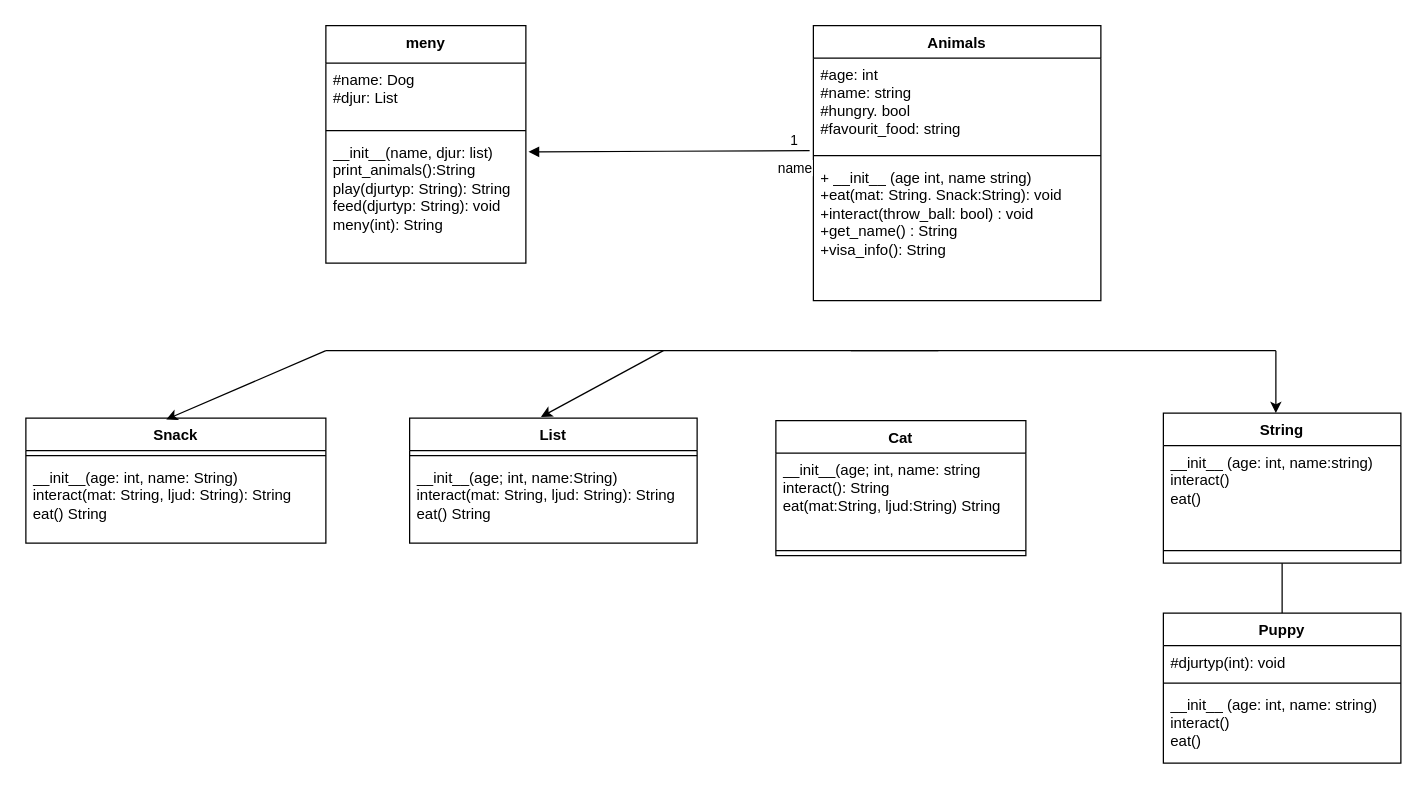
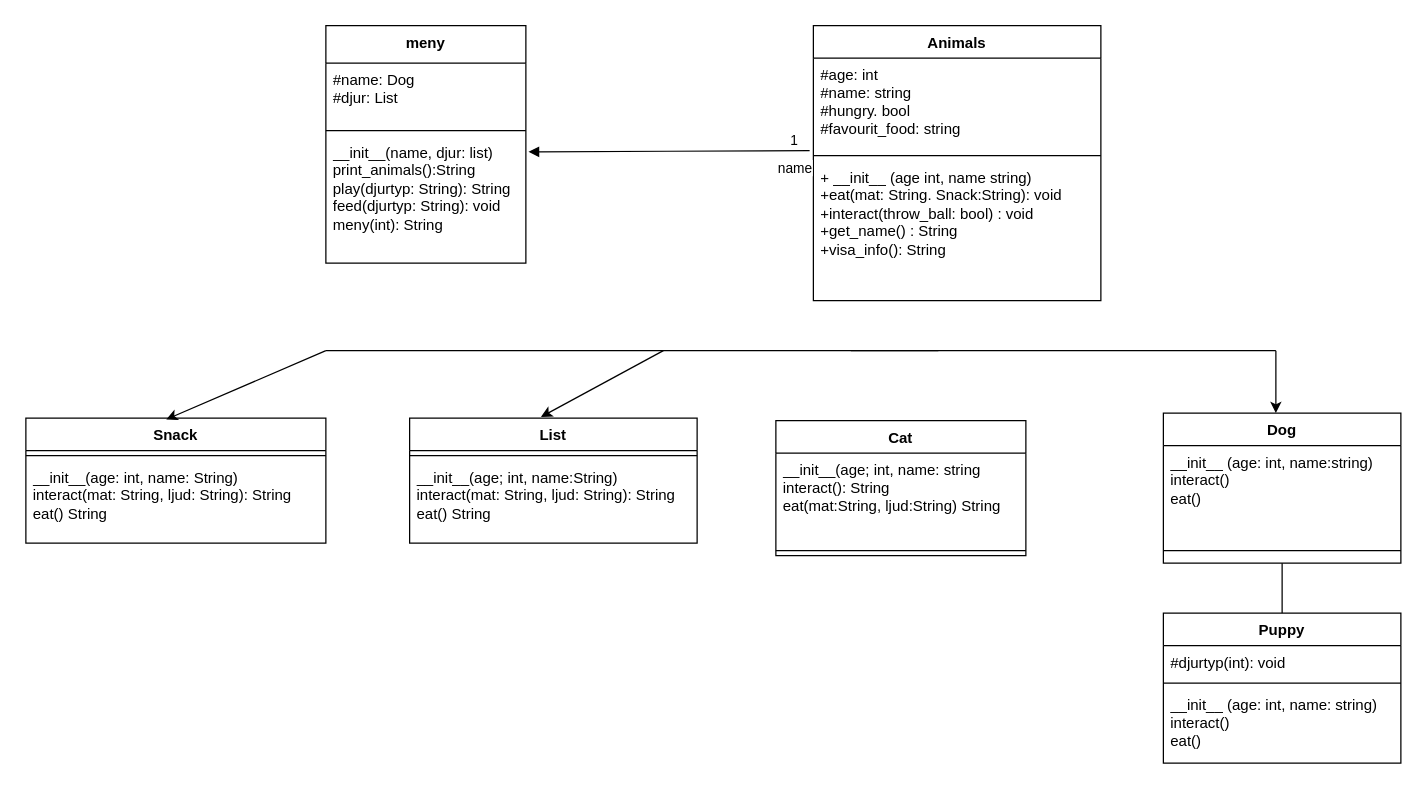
node "String": label "String" -> "Dog"
